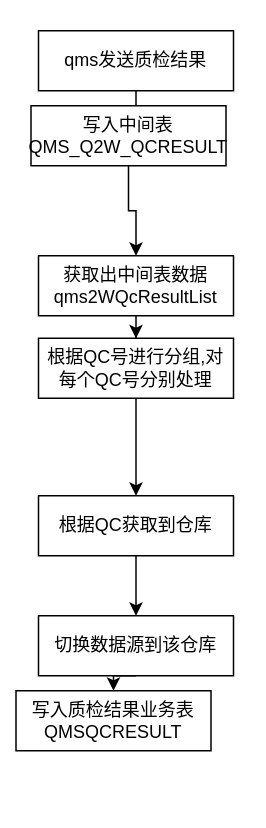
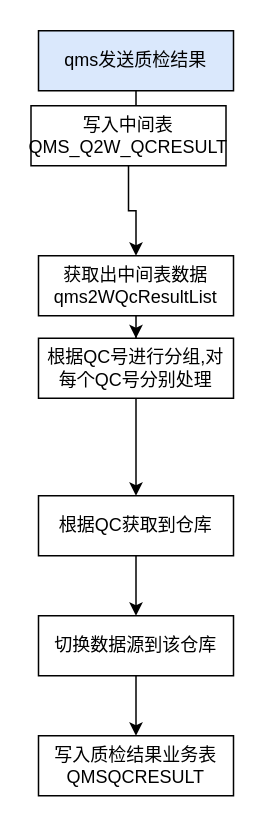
node "qms发送质检结果": fillcolor #ffffff -> #dae8fc
node "写入质检结果业务表QMSQCRESULT": moved (113, 721) -> (136, 766)
